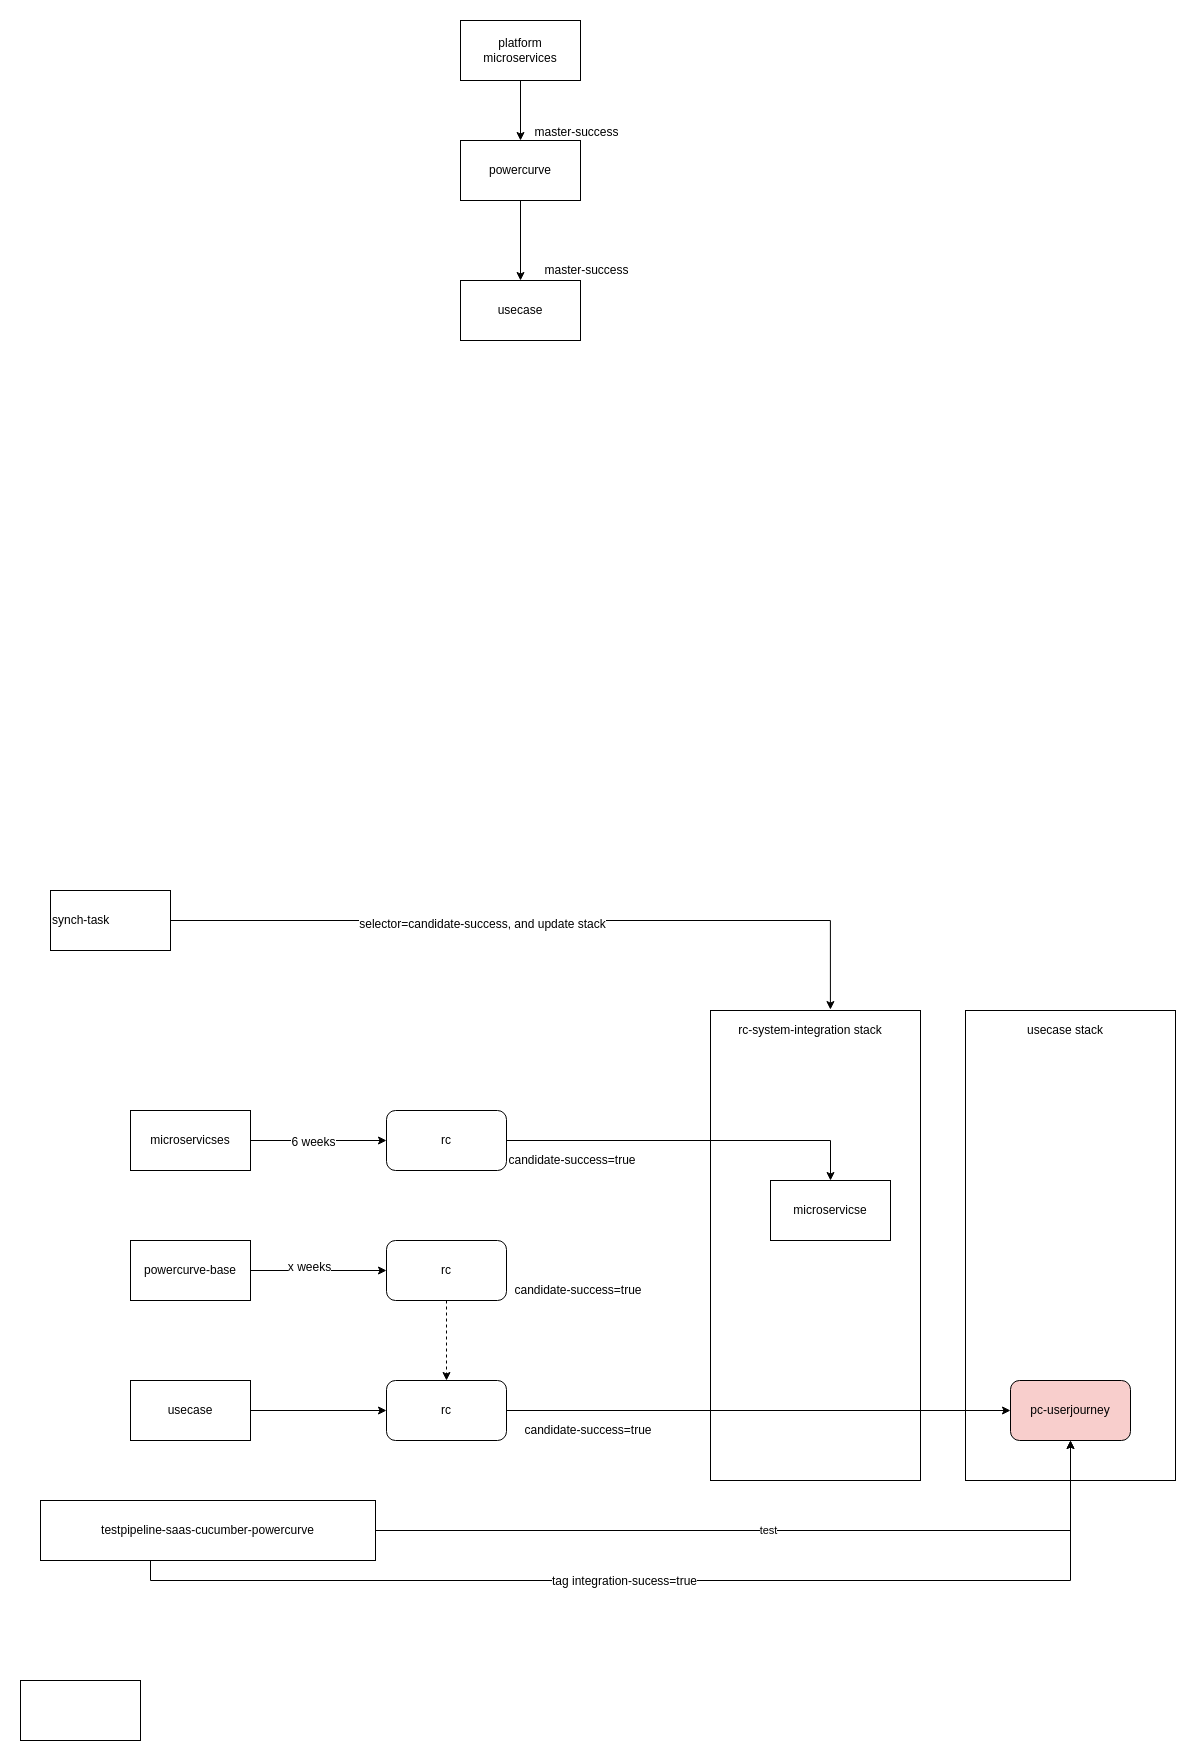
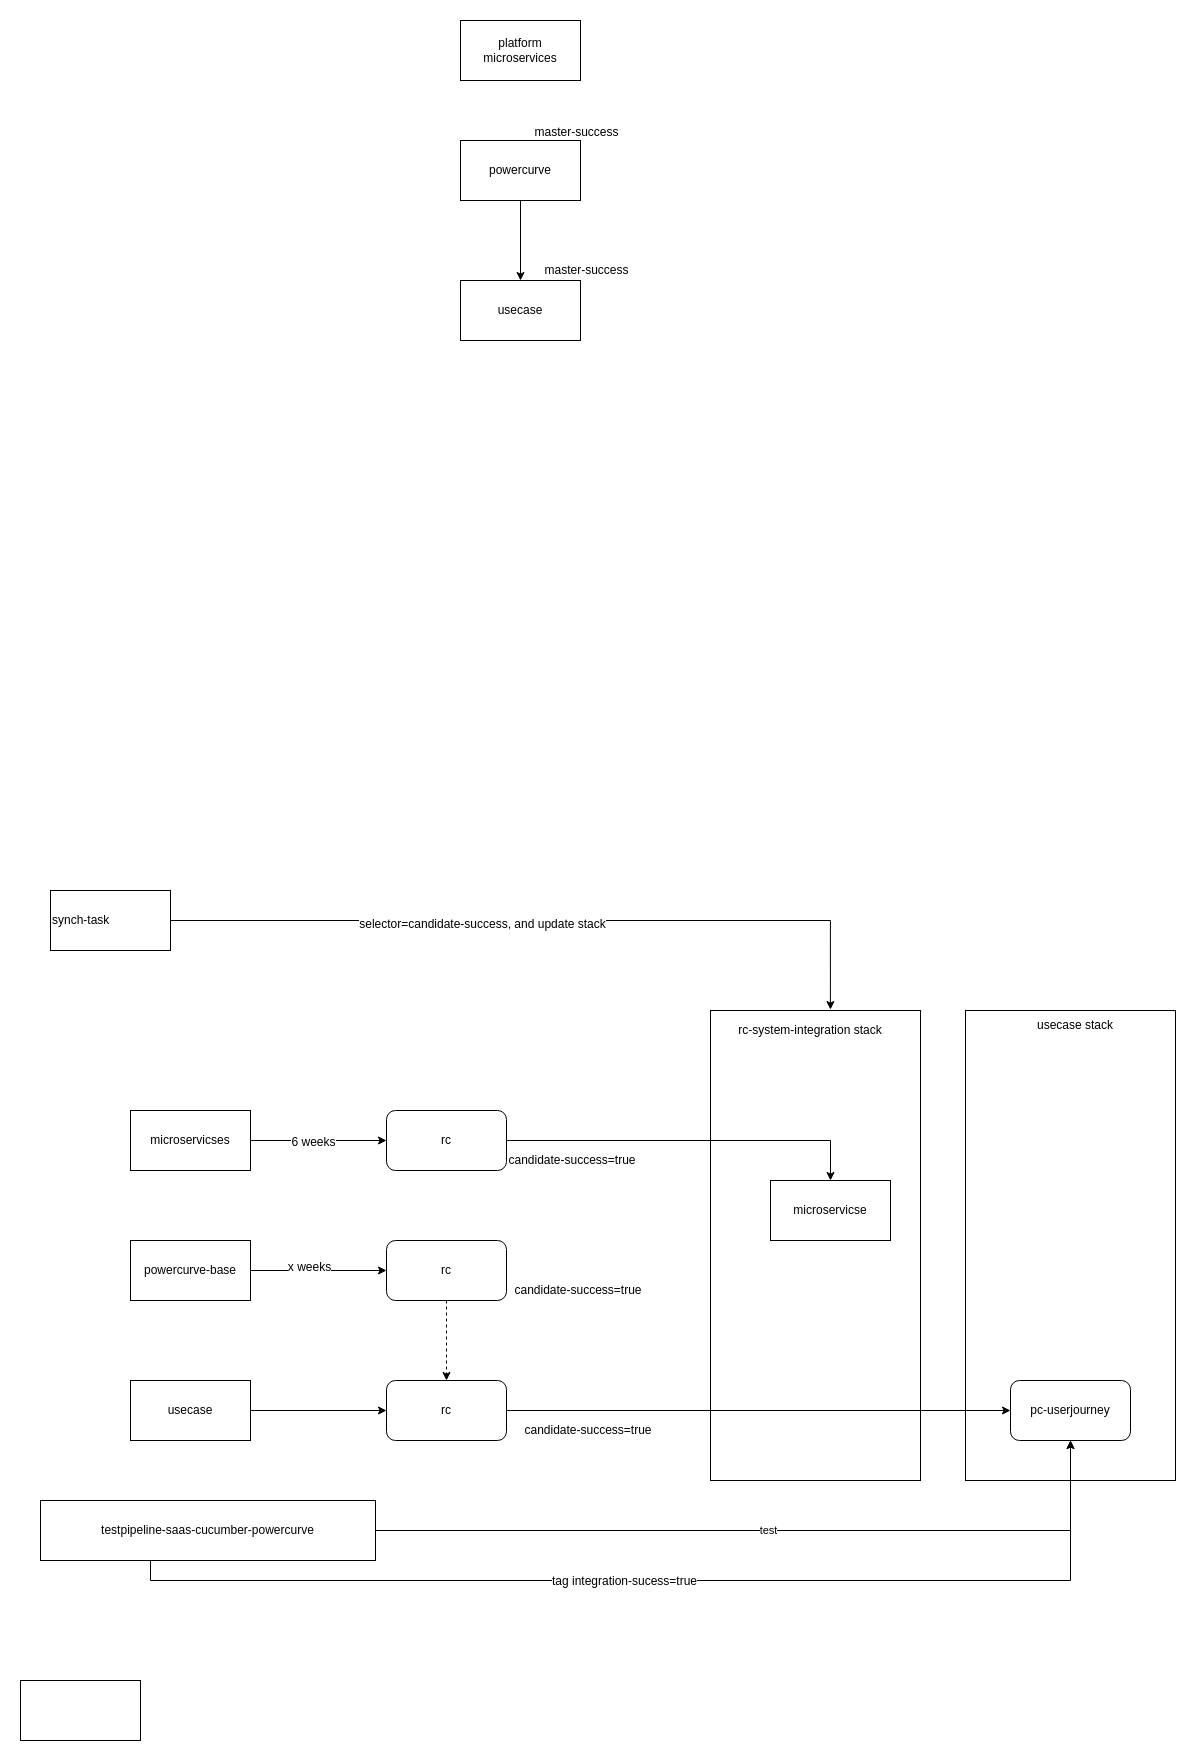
edge "platform microservices" -> "powercurve": removed
node "usecase stack": moved (1066, 1031) -> (1076, 1026)
node "pc-userjourney": fillcolor #f8cecc -> #ffffff
